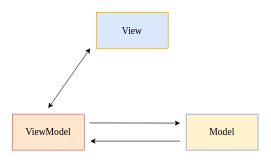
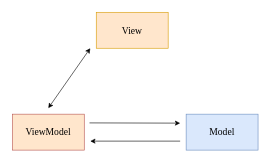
node "View": fillcolor #dae8fc -> #ffe6cc
node "Model": fillcolor #fff2cc -> #dae8fc
